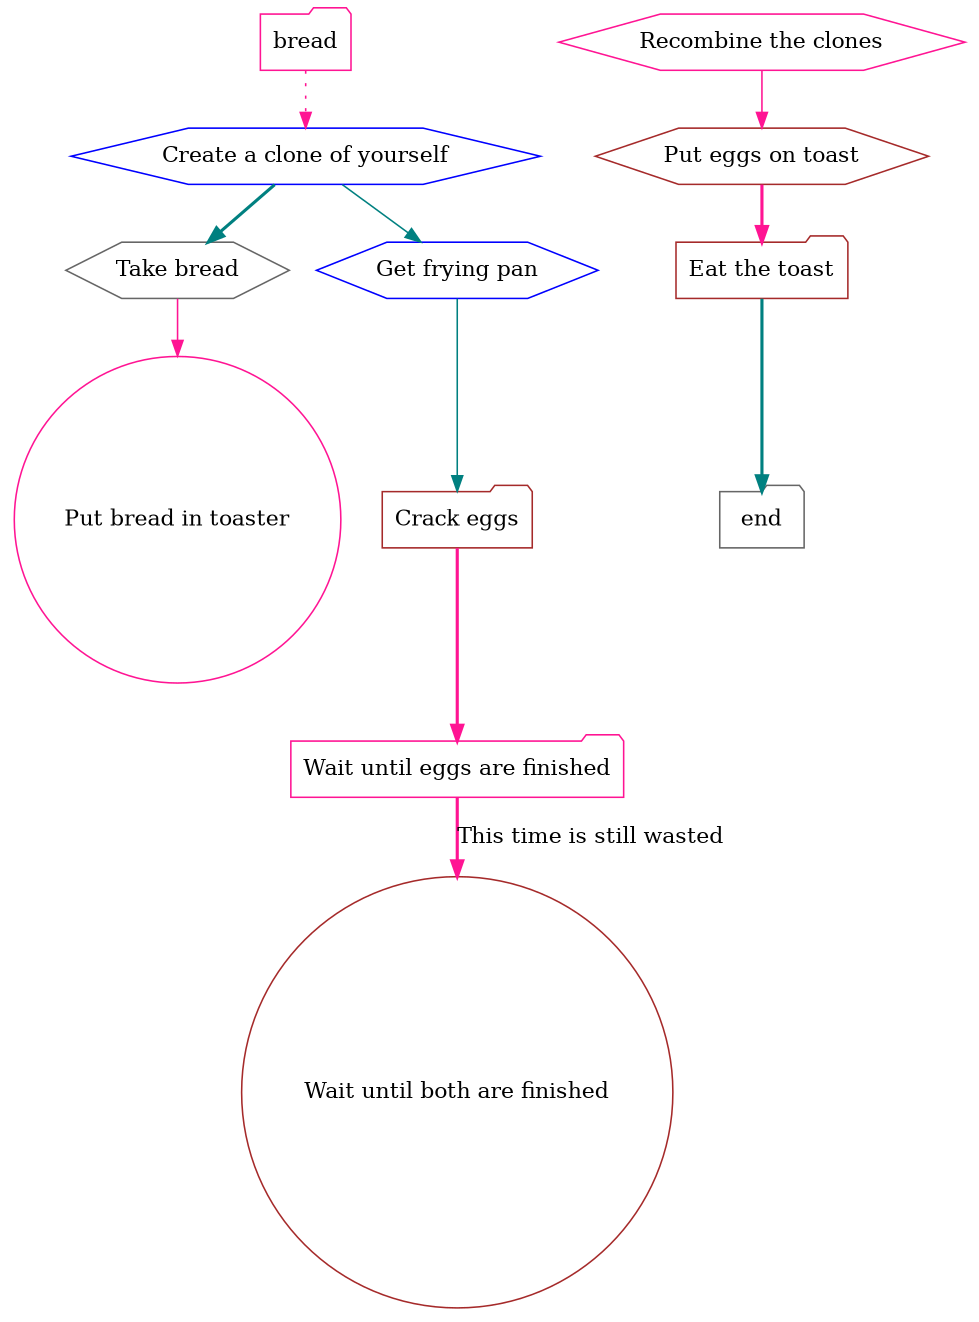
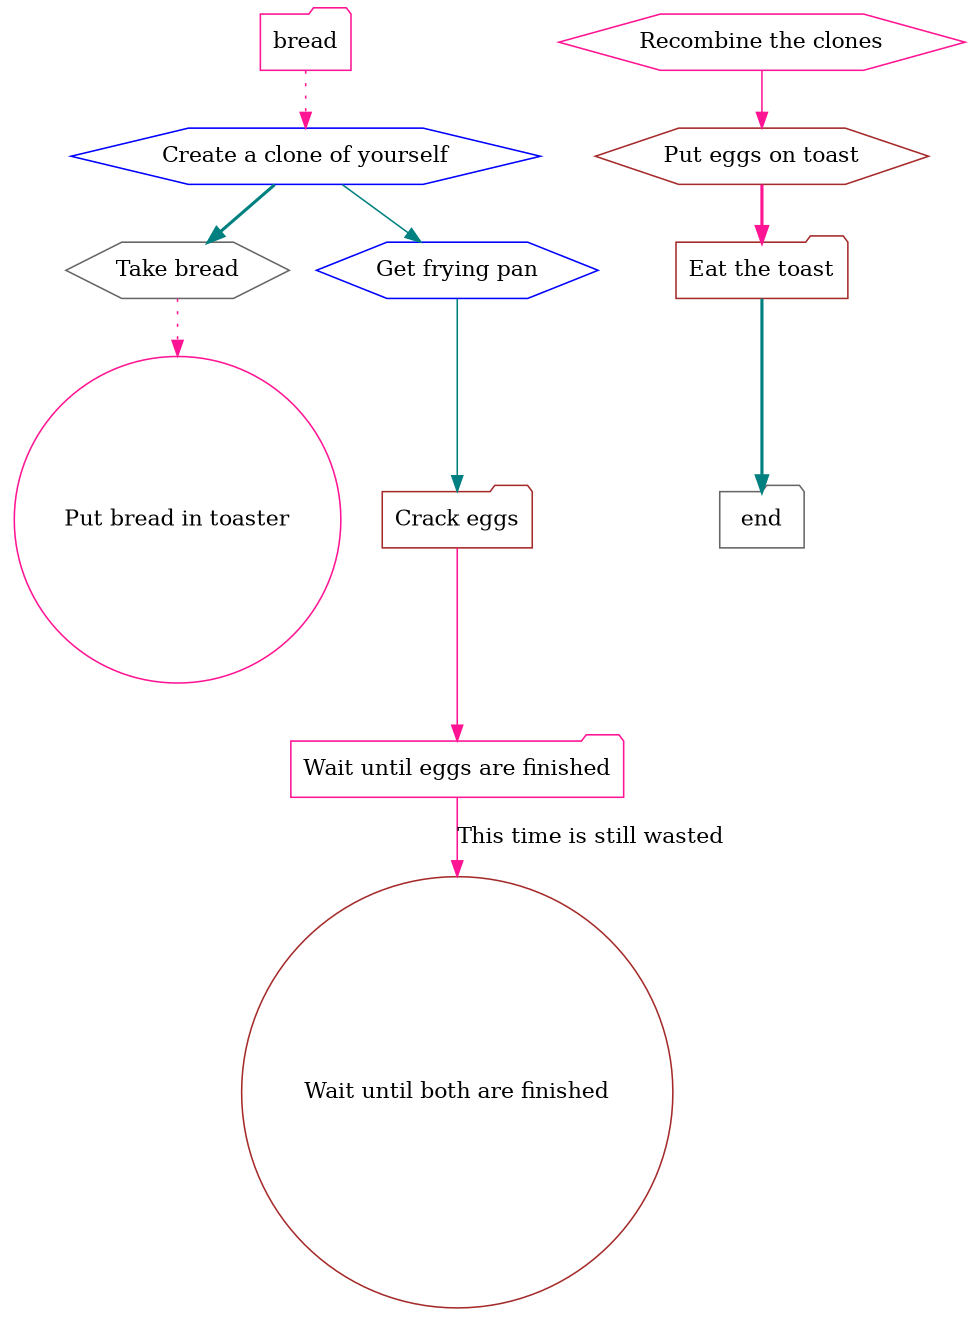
edge "Take bread" -> "Put bread in toaster": style solid -> dotted
edge "Crack eggs" -> "Wait until eggs are finished": style bold -> solid
edge "Wait until eggs are finished" -> "Wait until both are finished": style bold -> solid
